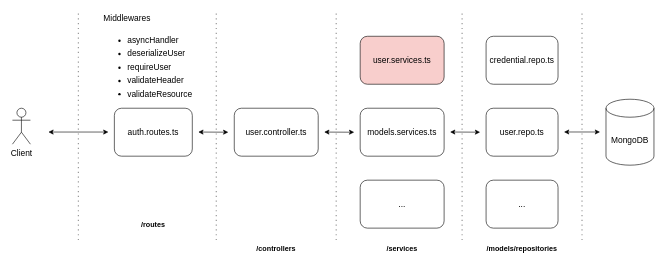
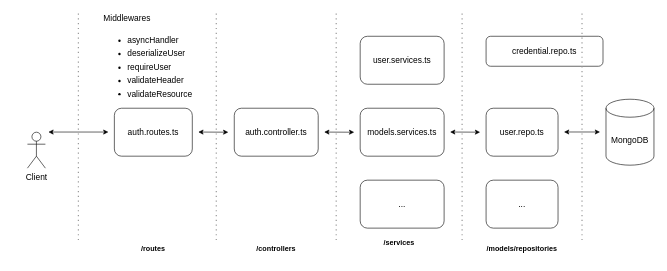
node "user.services.ts": fillcolor #f8cecc -> #ffffff
node "credential.repo.ts": size 72x48 -> 117x30
node "Client": moved (21, 126) -> (36, 150)
node "user.controller.ts": label "user.controller.ts" -> "auth.controller.ts"
node "/routes": moved (153, 225) -> (153, 249)
node "/services": moved (402, 249) -> (399, 243)
